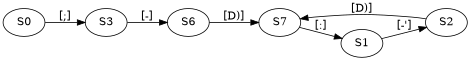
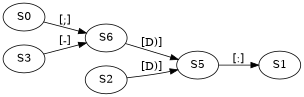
edge "S0" -> "S3": now "S0" -> "S6"
node "S7": label "S7" -> "S5"
edge "S1" -> "S2": removed, label "[-']"
